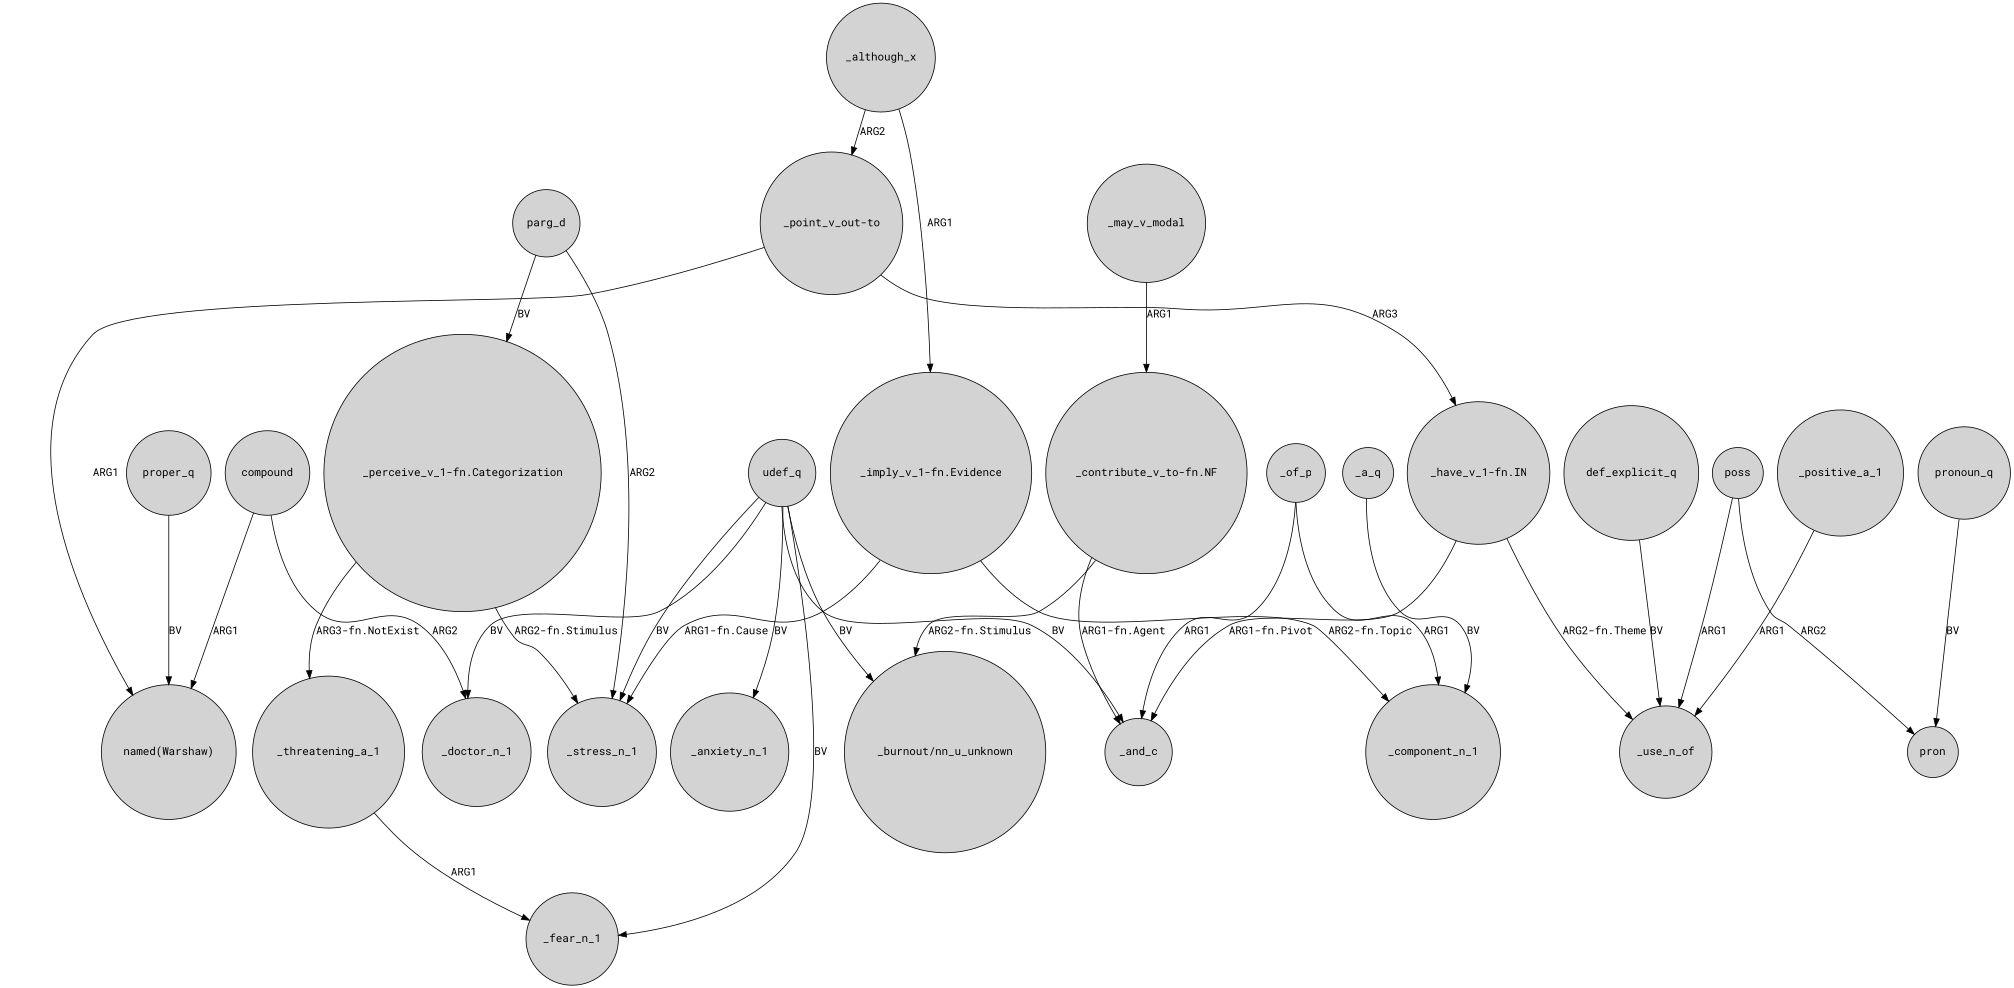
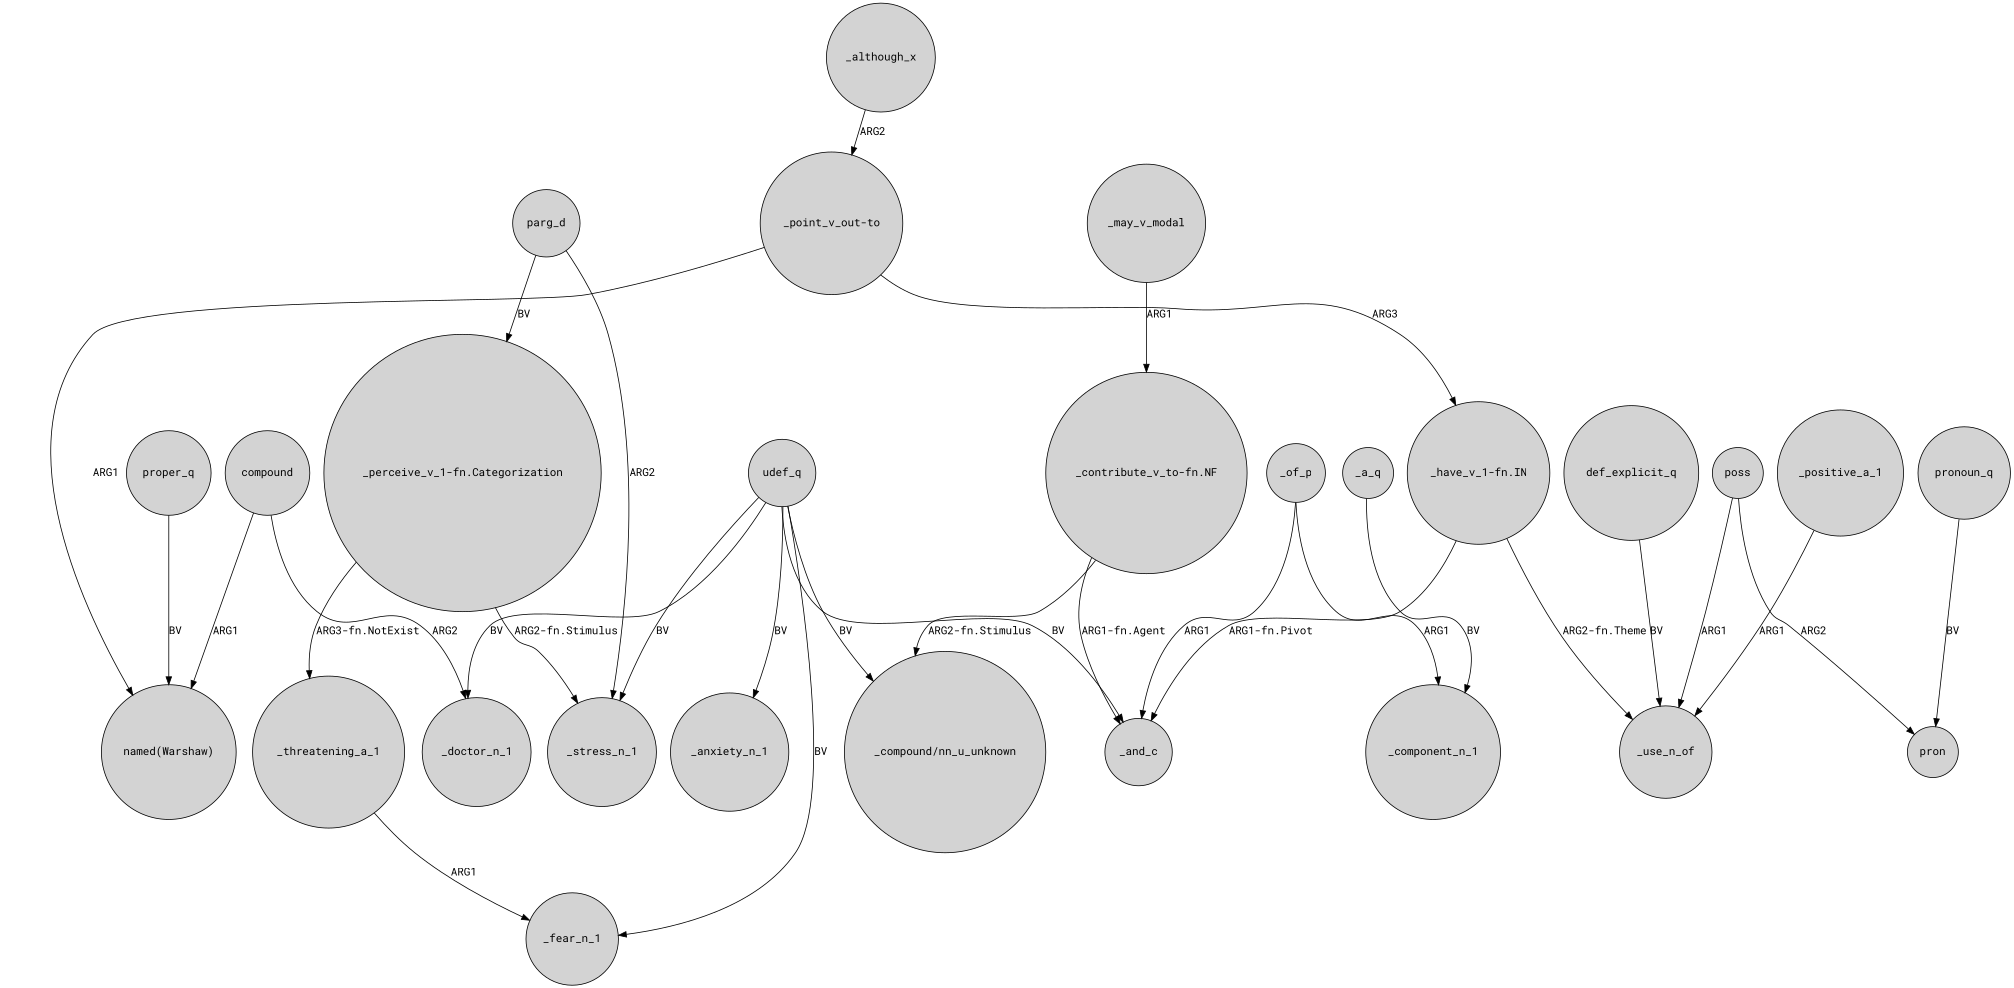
node "_imply_v_1-fn.Evidence": removed
node "_burnout/nn_u_unknown": label "_burnout/nn_u_unknown" -> "_compound/nn_u_unknown"
